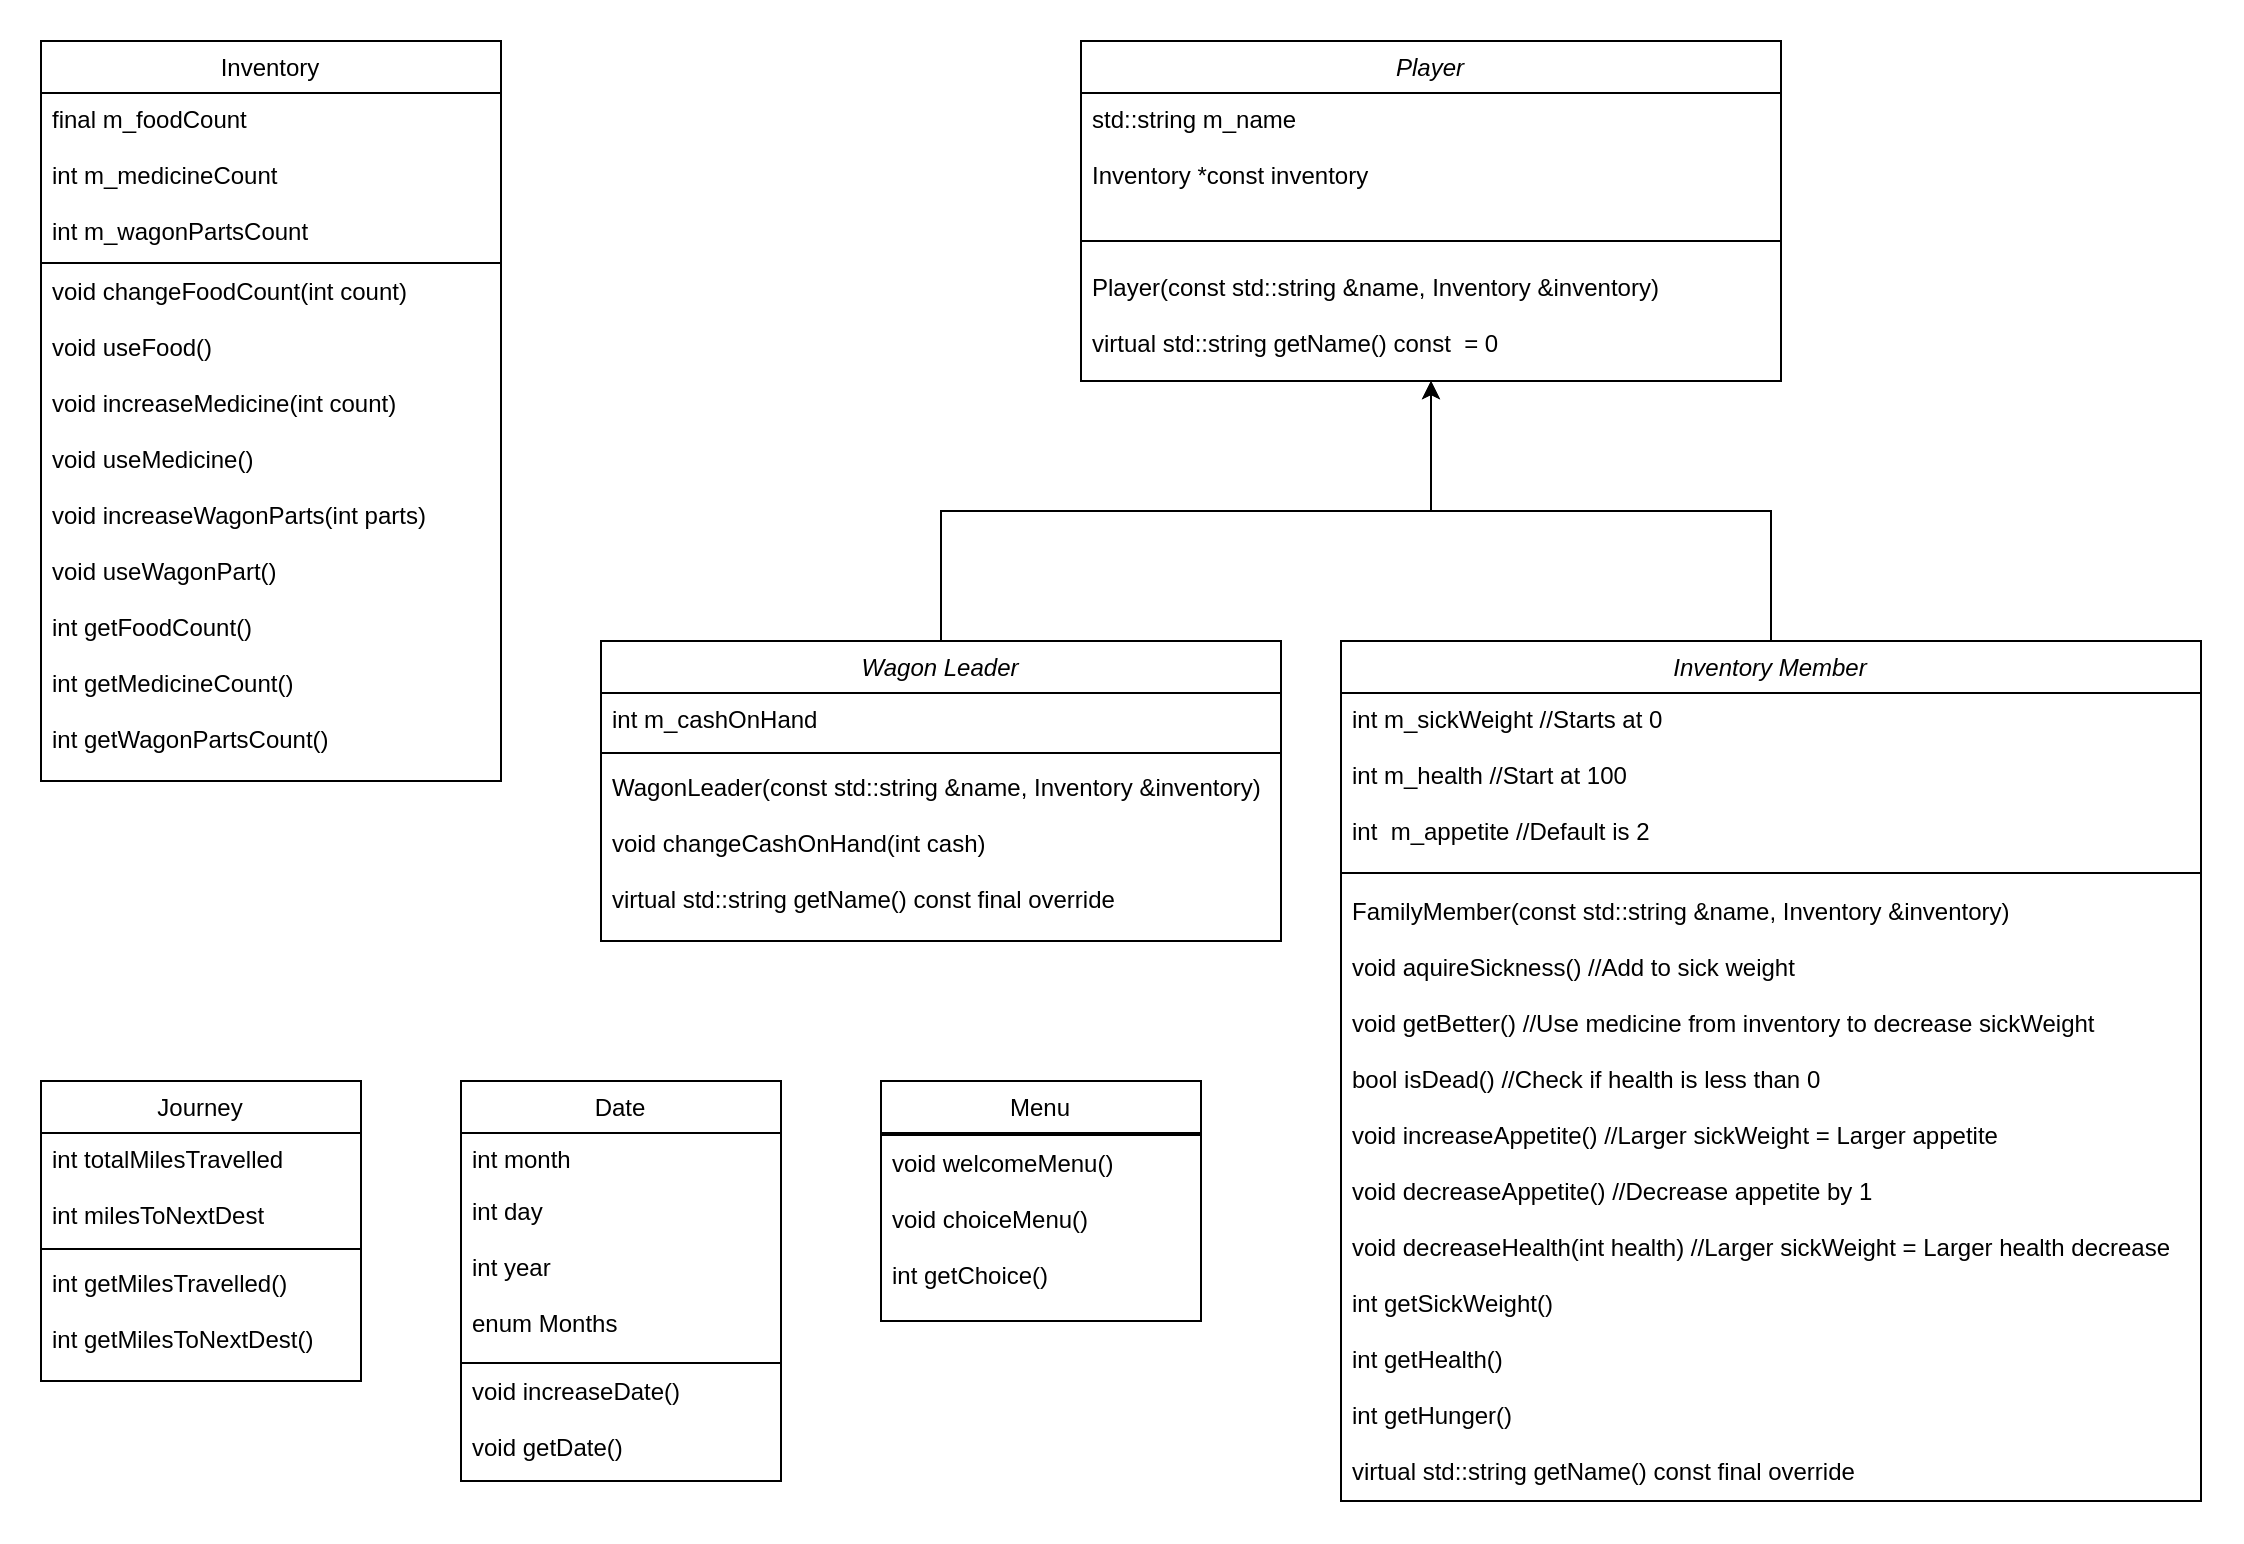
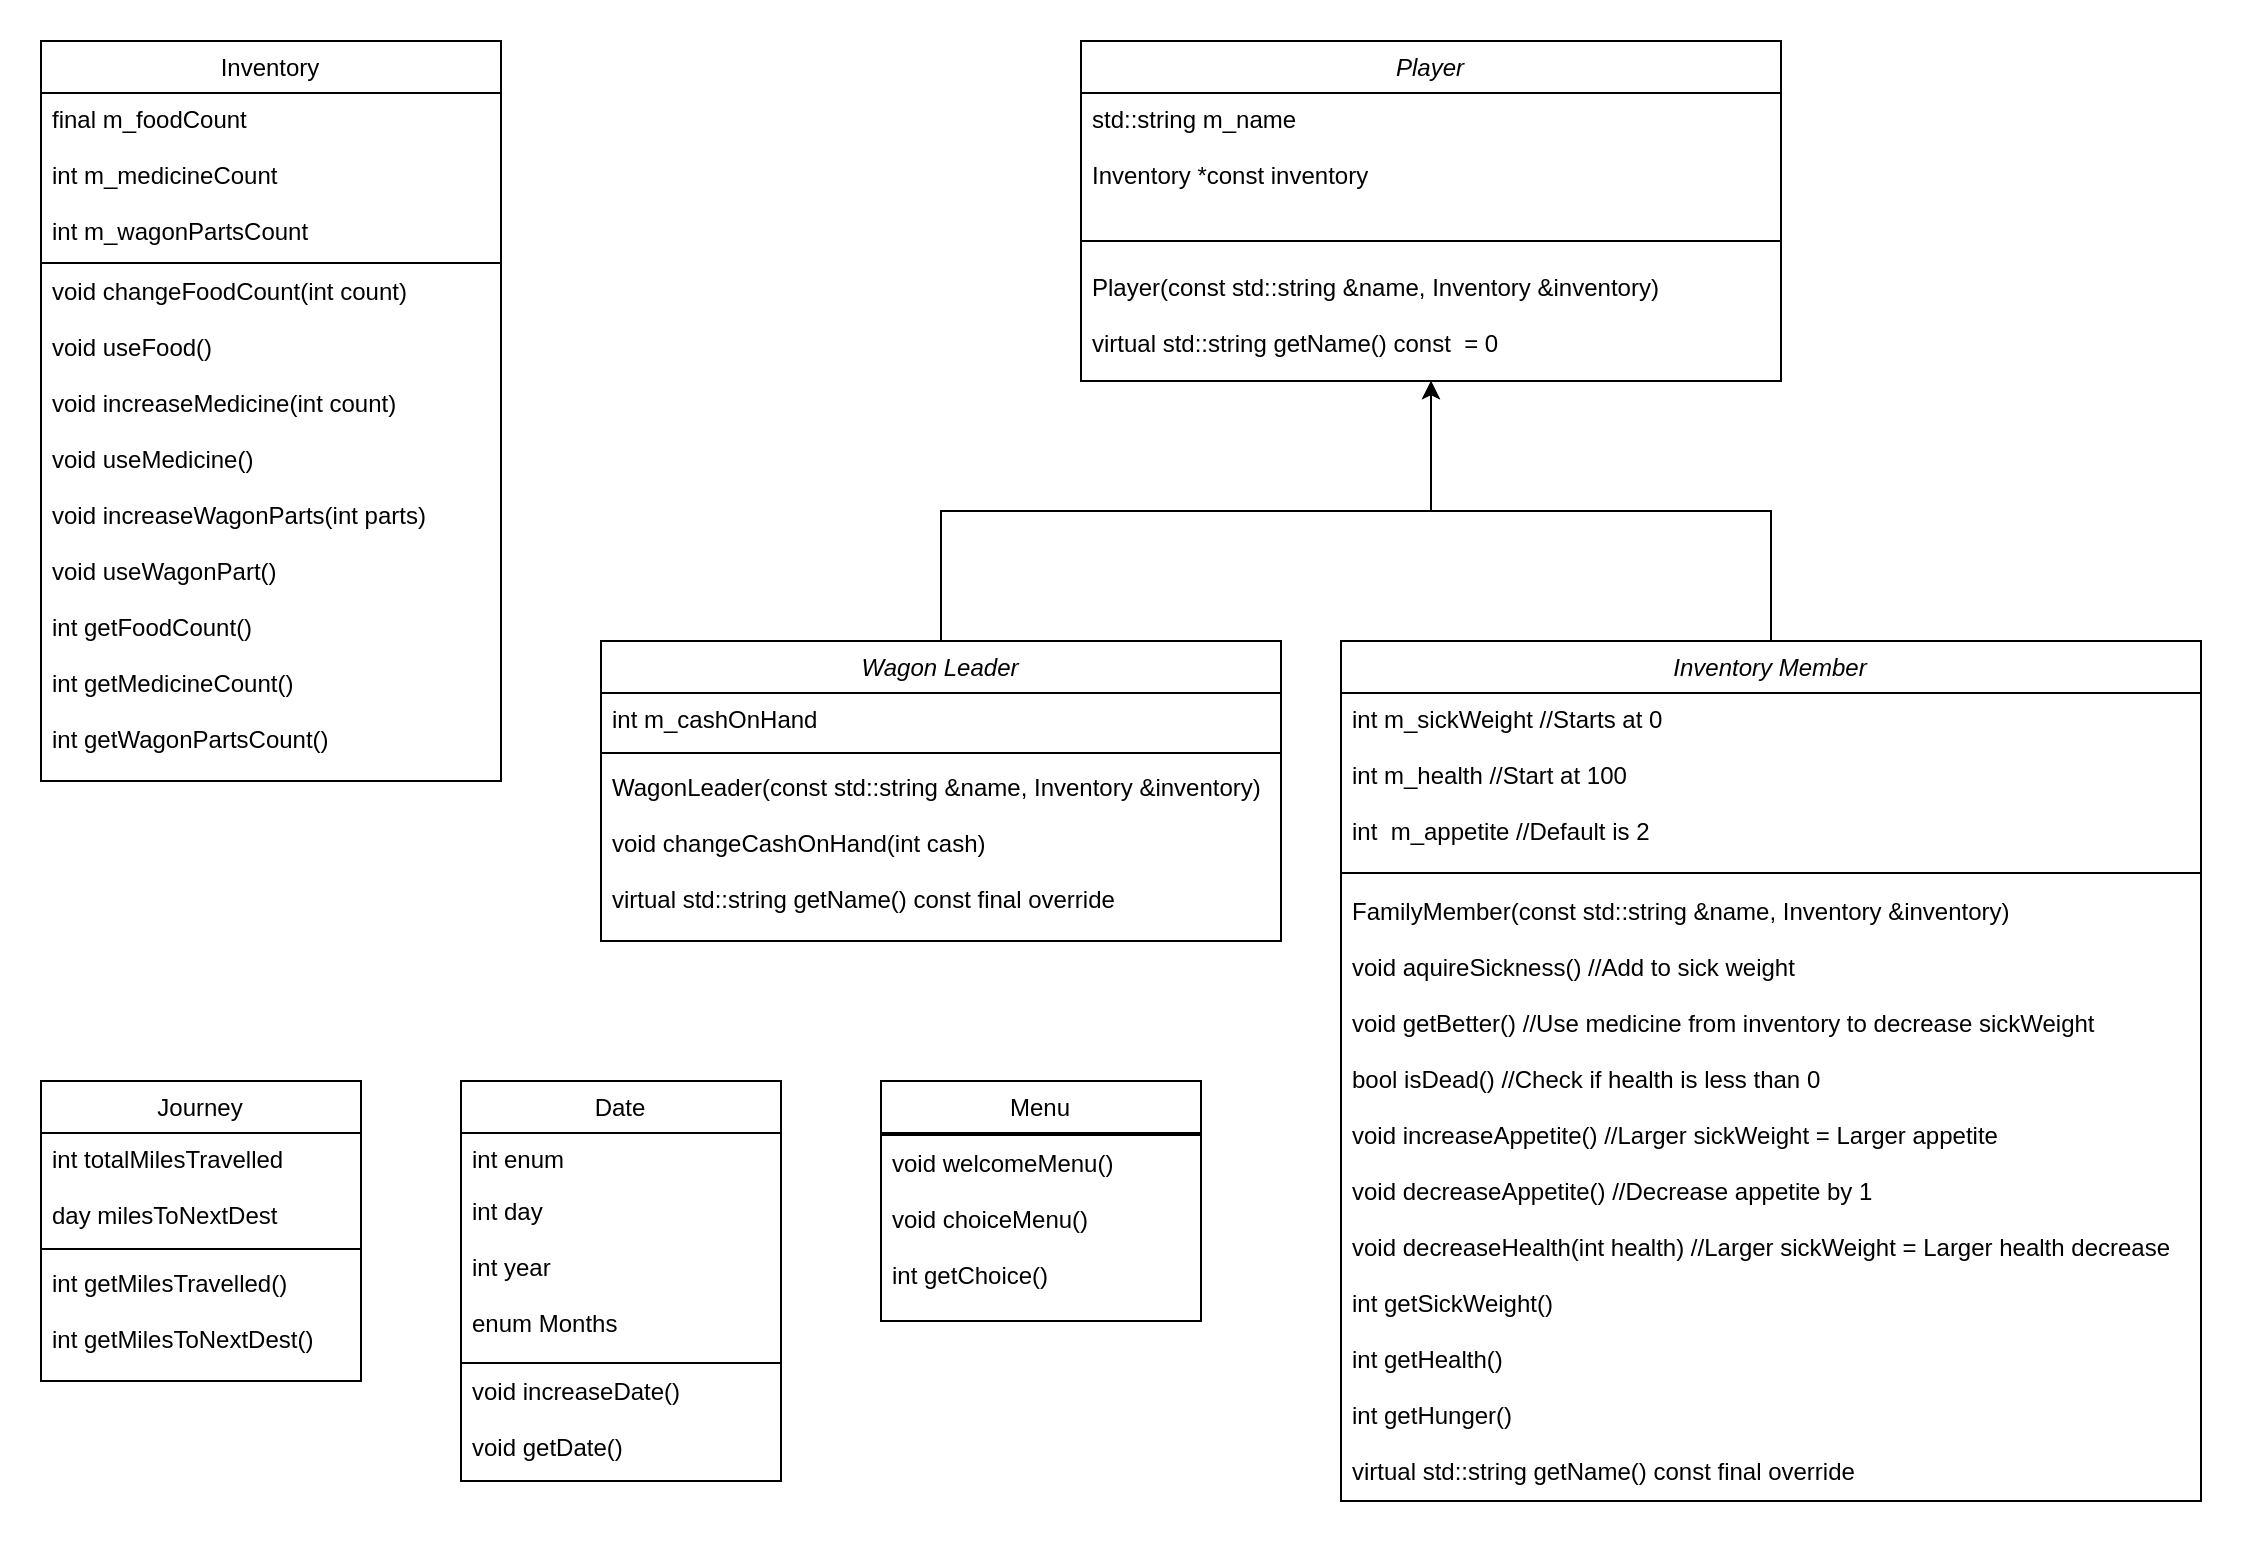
node "int totalMilesTravelled int milesToNextDest": label "int totalMilesTravelled int milesToNextDest" -> "int totalMilesTravelled day milesToNextDest"
node "int month": label "int month" -> "int enum"
